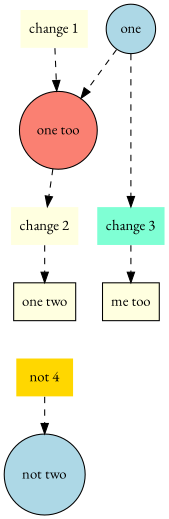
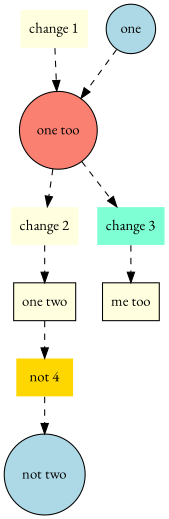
edge "one" -> "change 3": now "one too" -> "change 3"
edge "one two" -> "not 4": added
